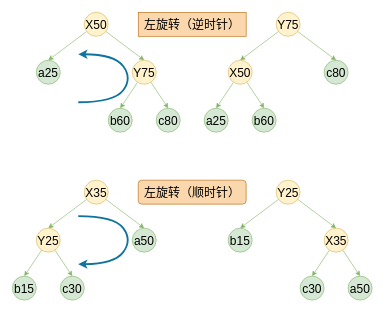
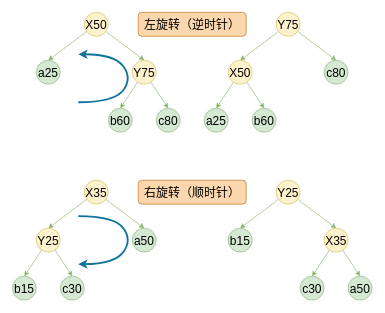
node "左旋转（逆时针）": shape rectangle -> rounded rectangle
node "左旋转（顺时针）": label "左旋转（顺时针）" -> "右旋转（顺时针）"
